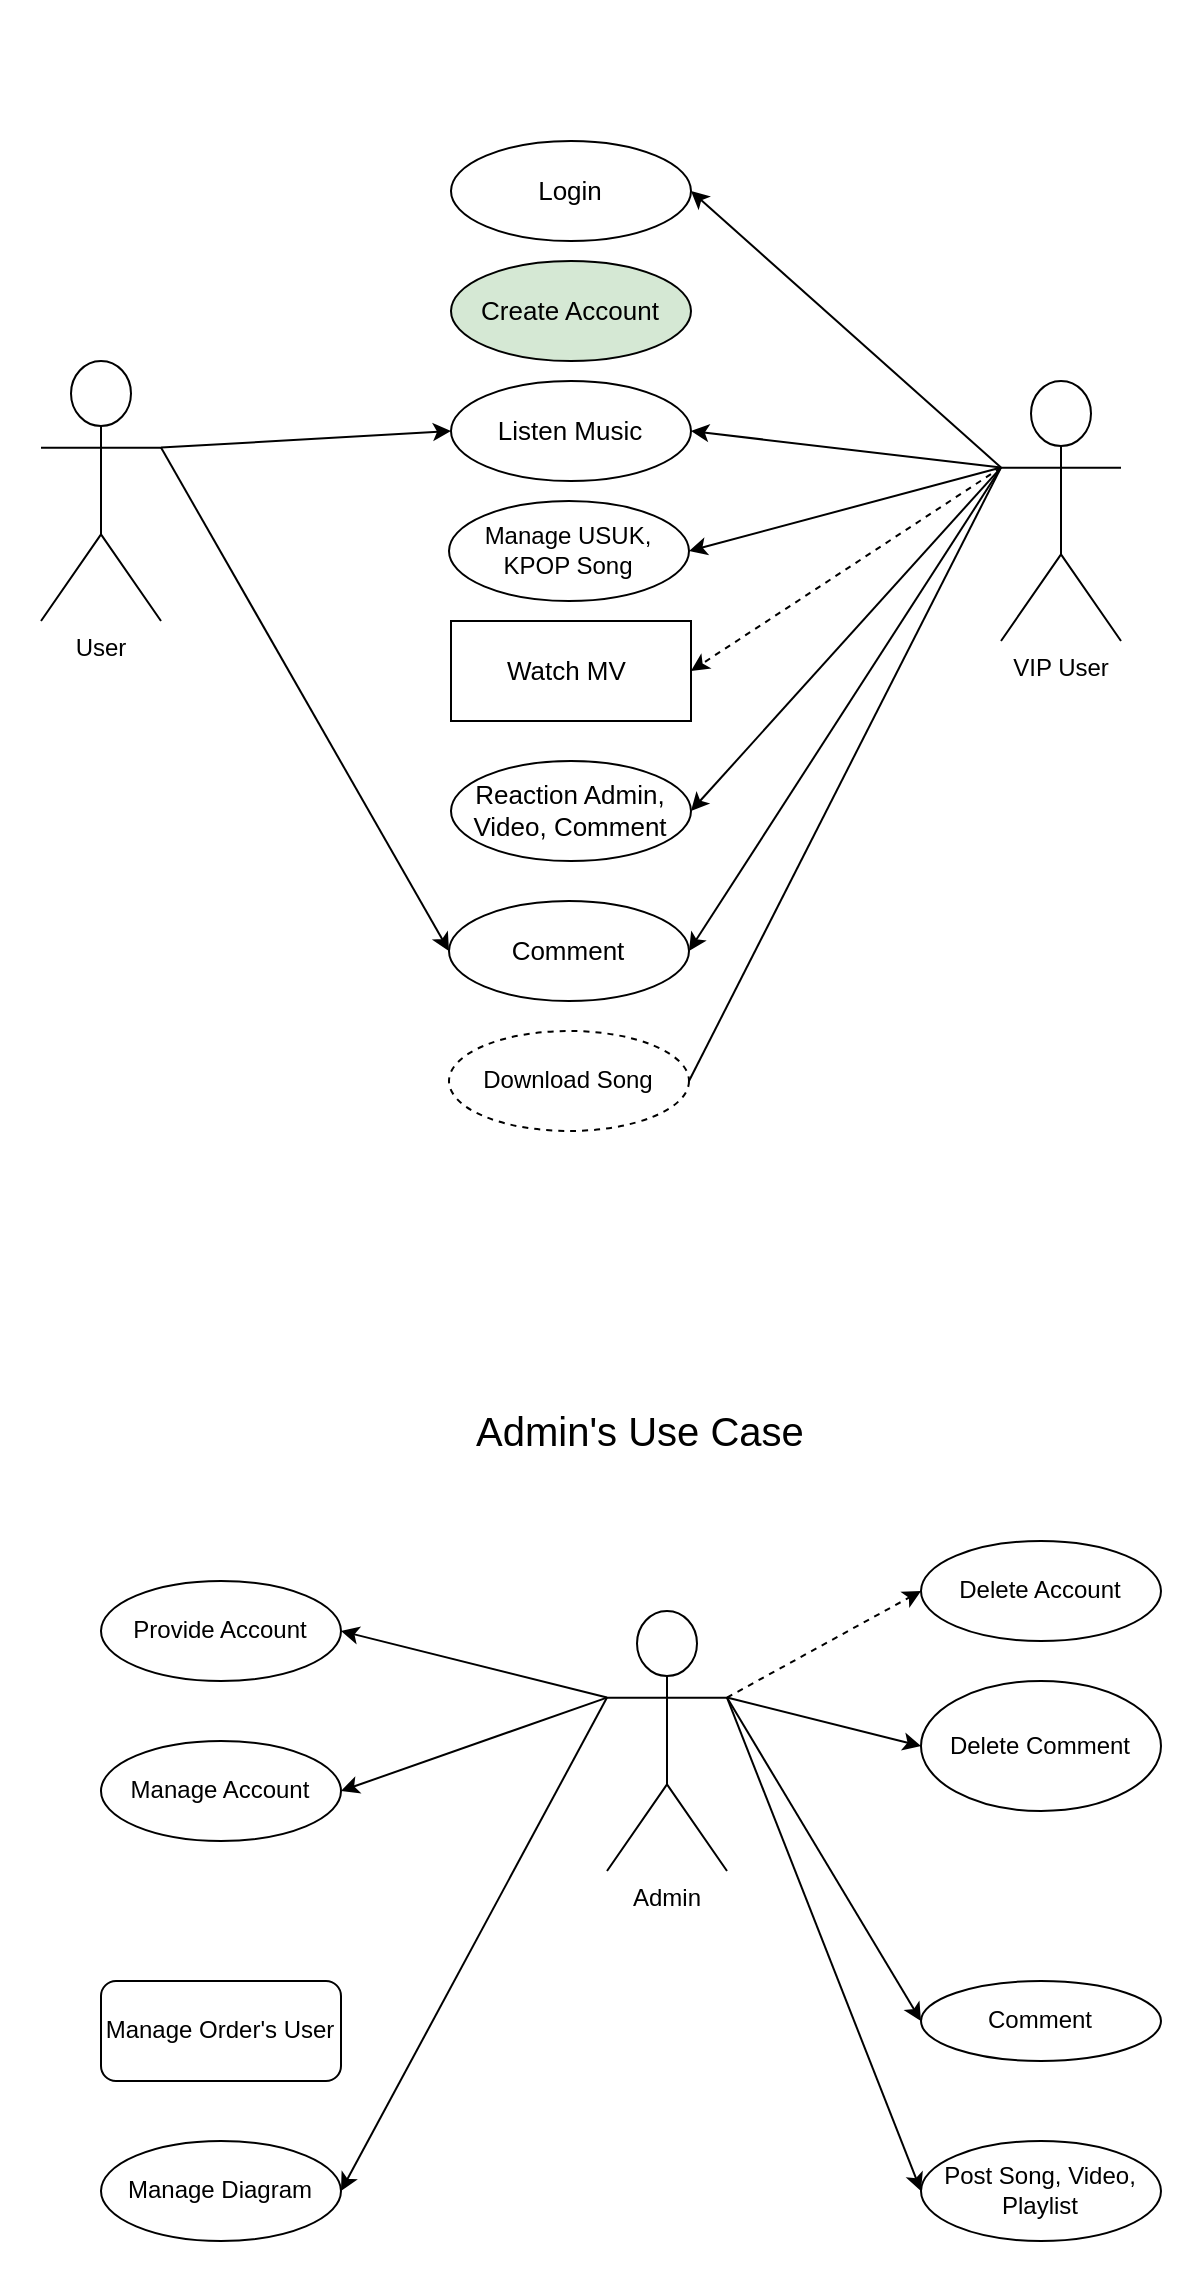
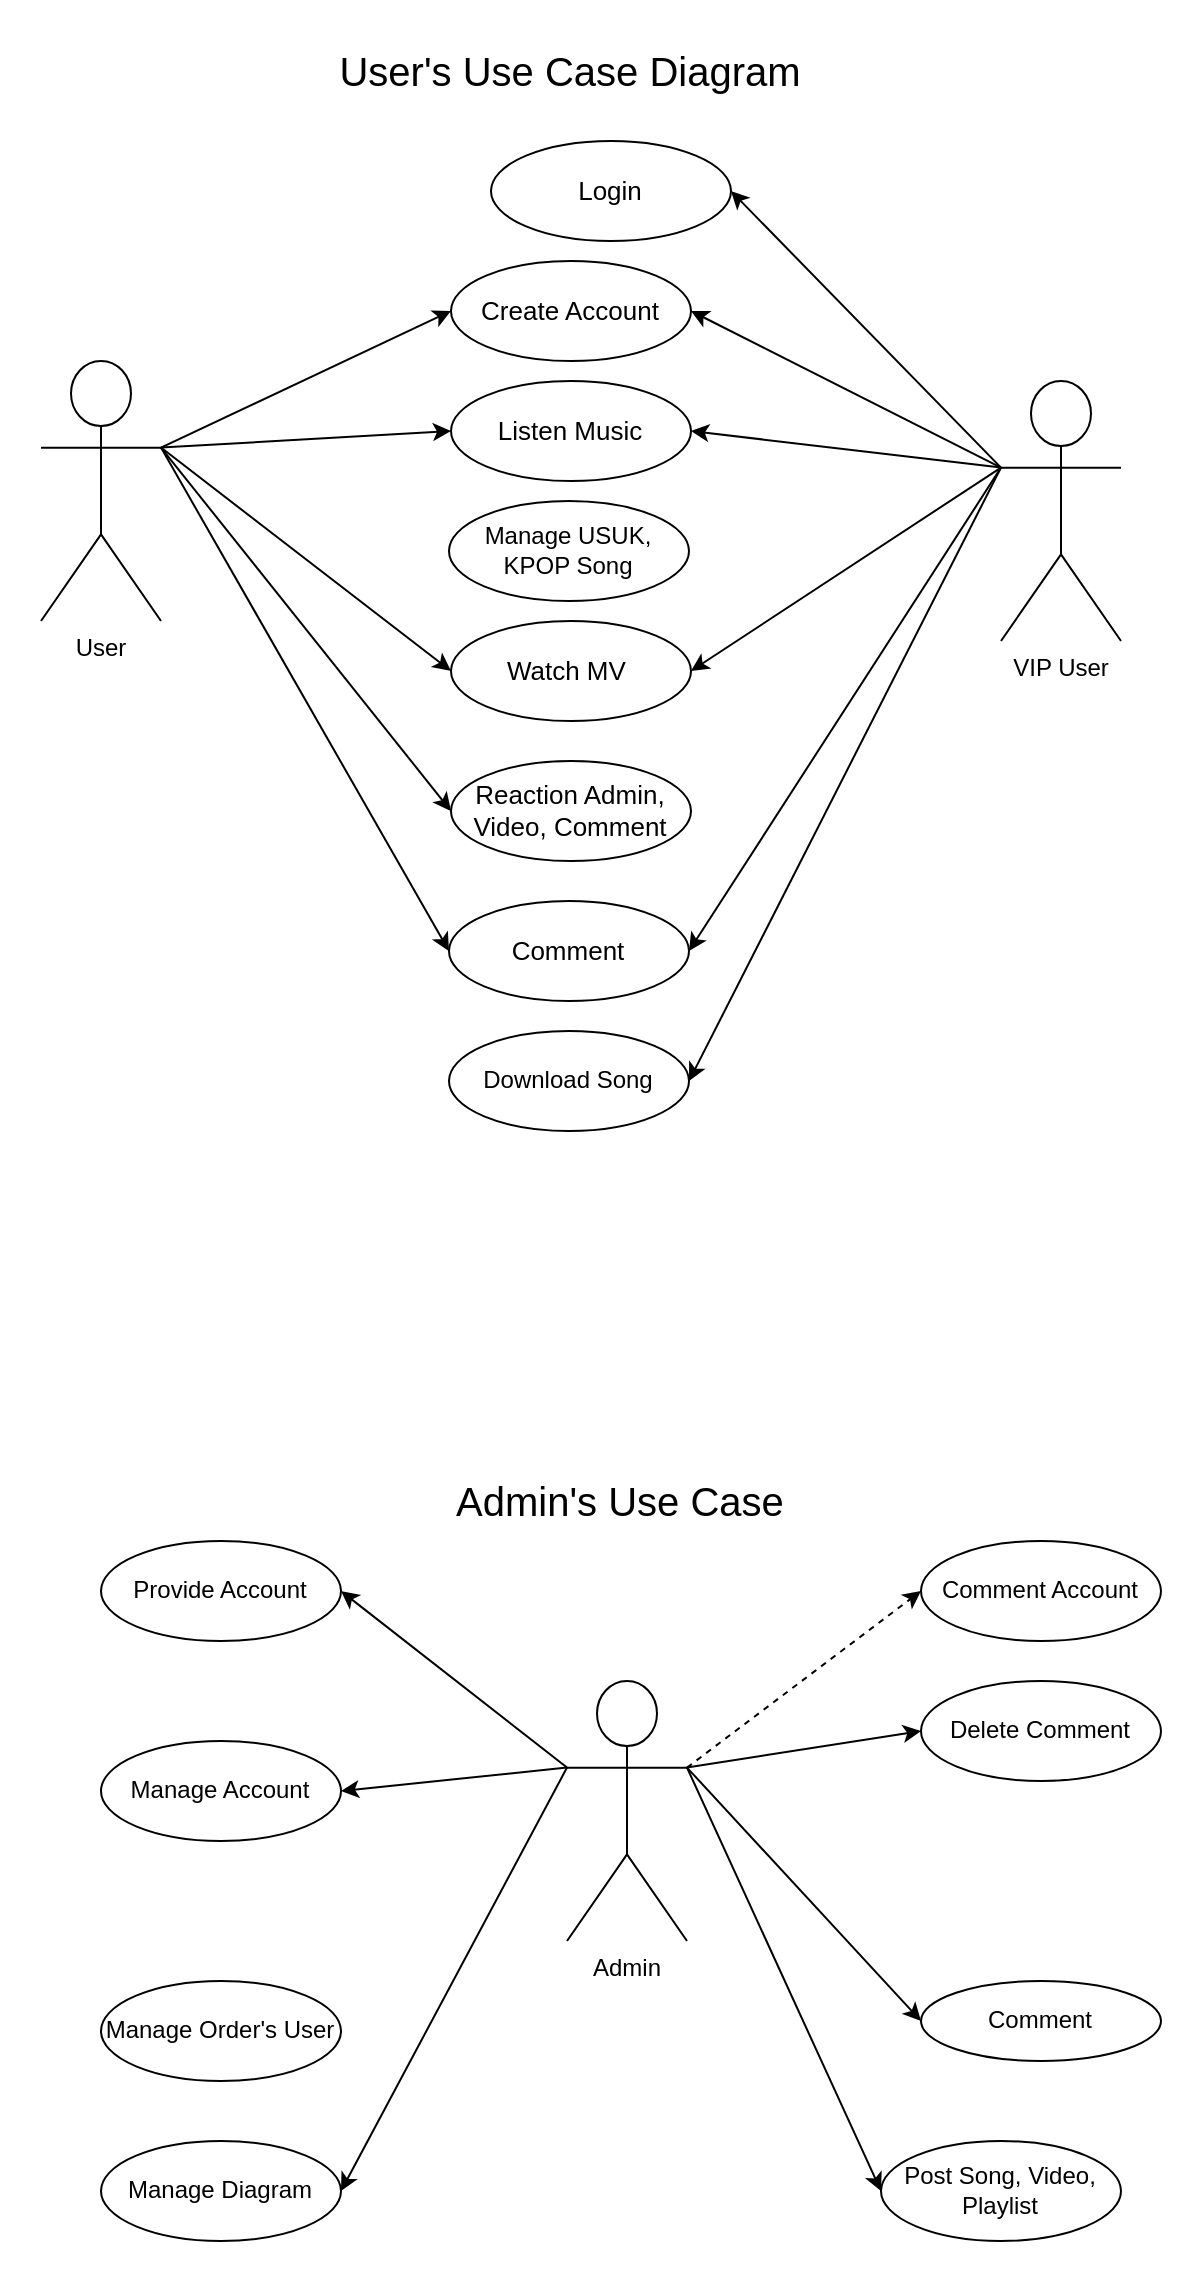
node "User's Use Case Diagram": added
node "Login": moved (571, 191) -> (611, 191)
node "Create Account": fillcolor #d5e8d4 -> #ffffff
edge "User" -> "Create Account": added
edge "VIP User" -> "Create Account": added
edge "VIP User" -> "Manage USUK, KPOP Song": removed
edge "User" -> "Watch MV": added
edge "VIP User" -> "Watch MV": style dashed -> solid
edge "User" -> "Reaction Admin, Video, Comment": added
edge "VIP User" -> "Reaction Admin, Video, Comment": removed
node "Watch MV": shape rectangle -> ellipse
edge "VIP User" -- "Download Song": arrowhead none -> classic
node "Download Song": style dashed -> solid
node "Admin's Use Case": moved (641, 1431) -> (621, 1501)
node "Delete Account": label "Delete Account" -> "Comment Account"
node "Provide Account": moved (221, 1631) -> (221, 1591)
node "Admin": moved (667, 1741) -> (627, 1811)
node "Delete Comment": size 240x130 -> 240x100
node "Manage Order's User": shape rounded rectangle -> ellipse
node "Post Song, Video, Playlist": moved (1041, 2191) -> (1001, 2191)
